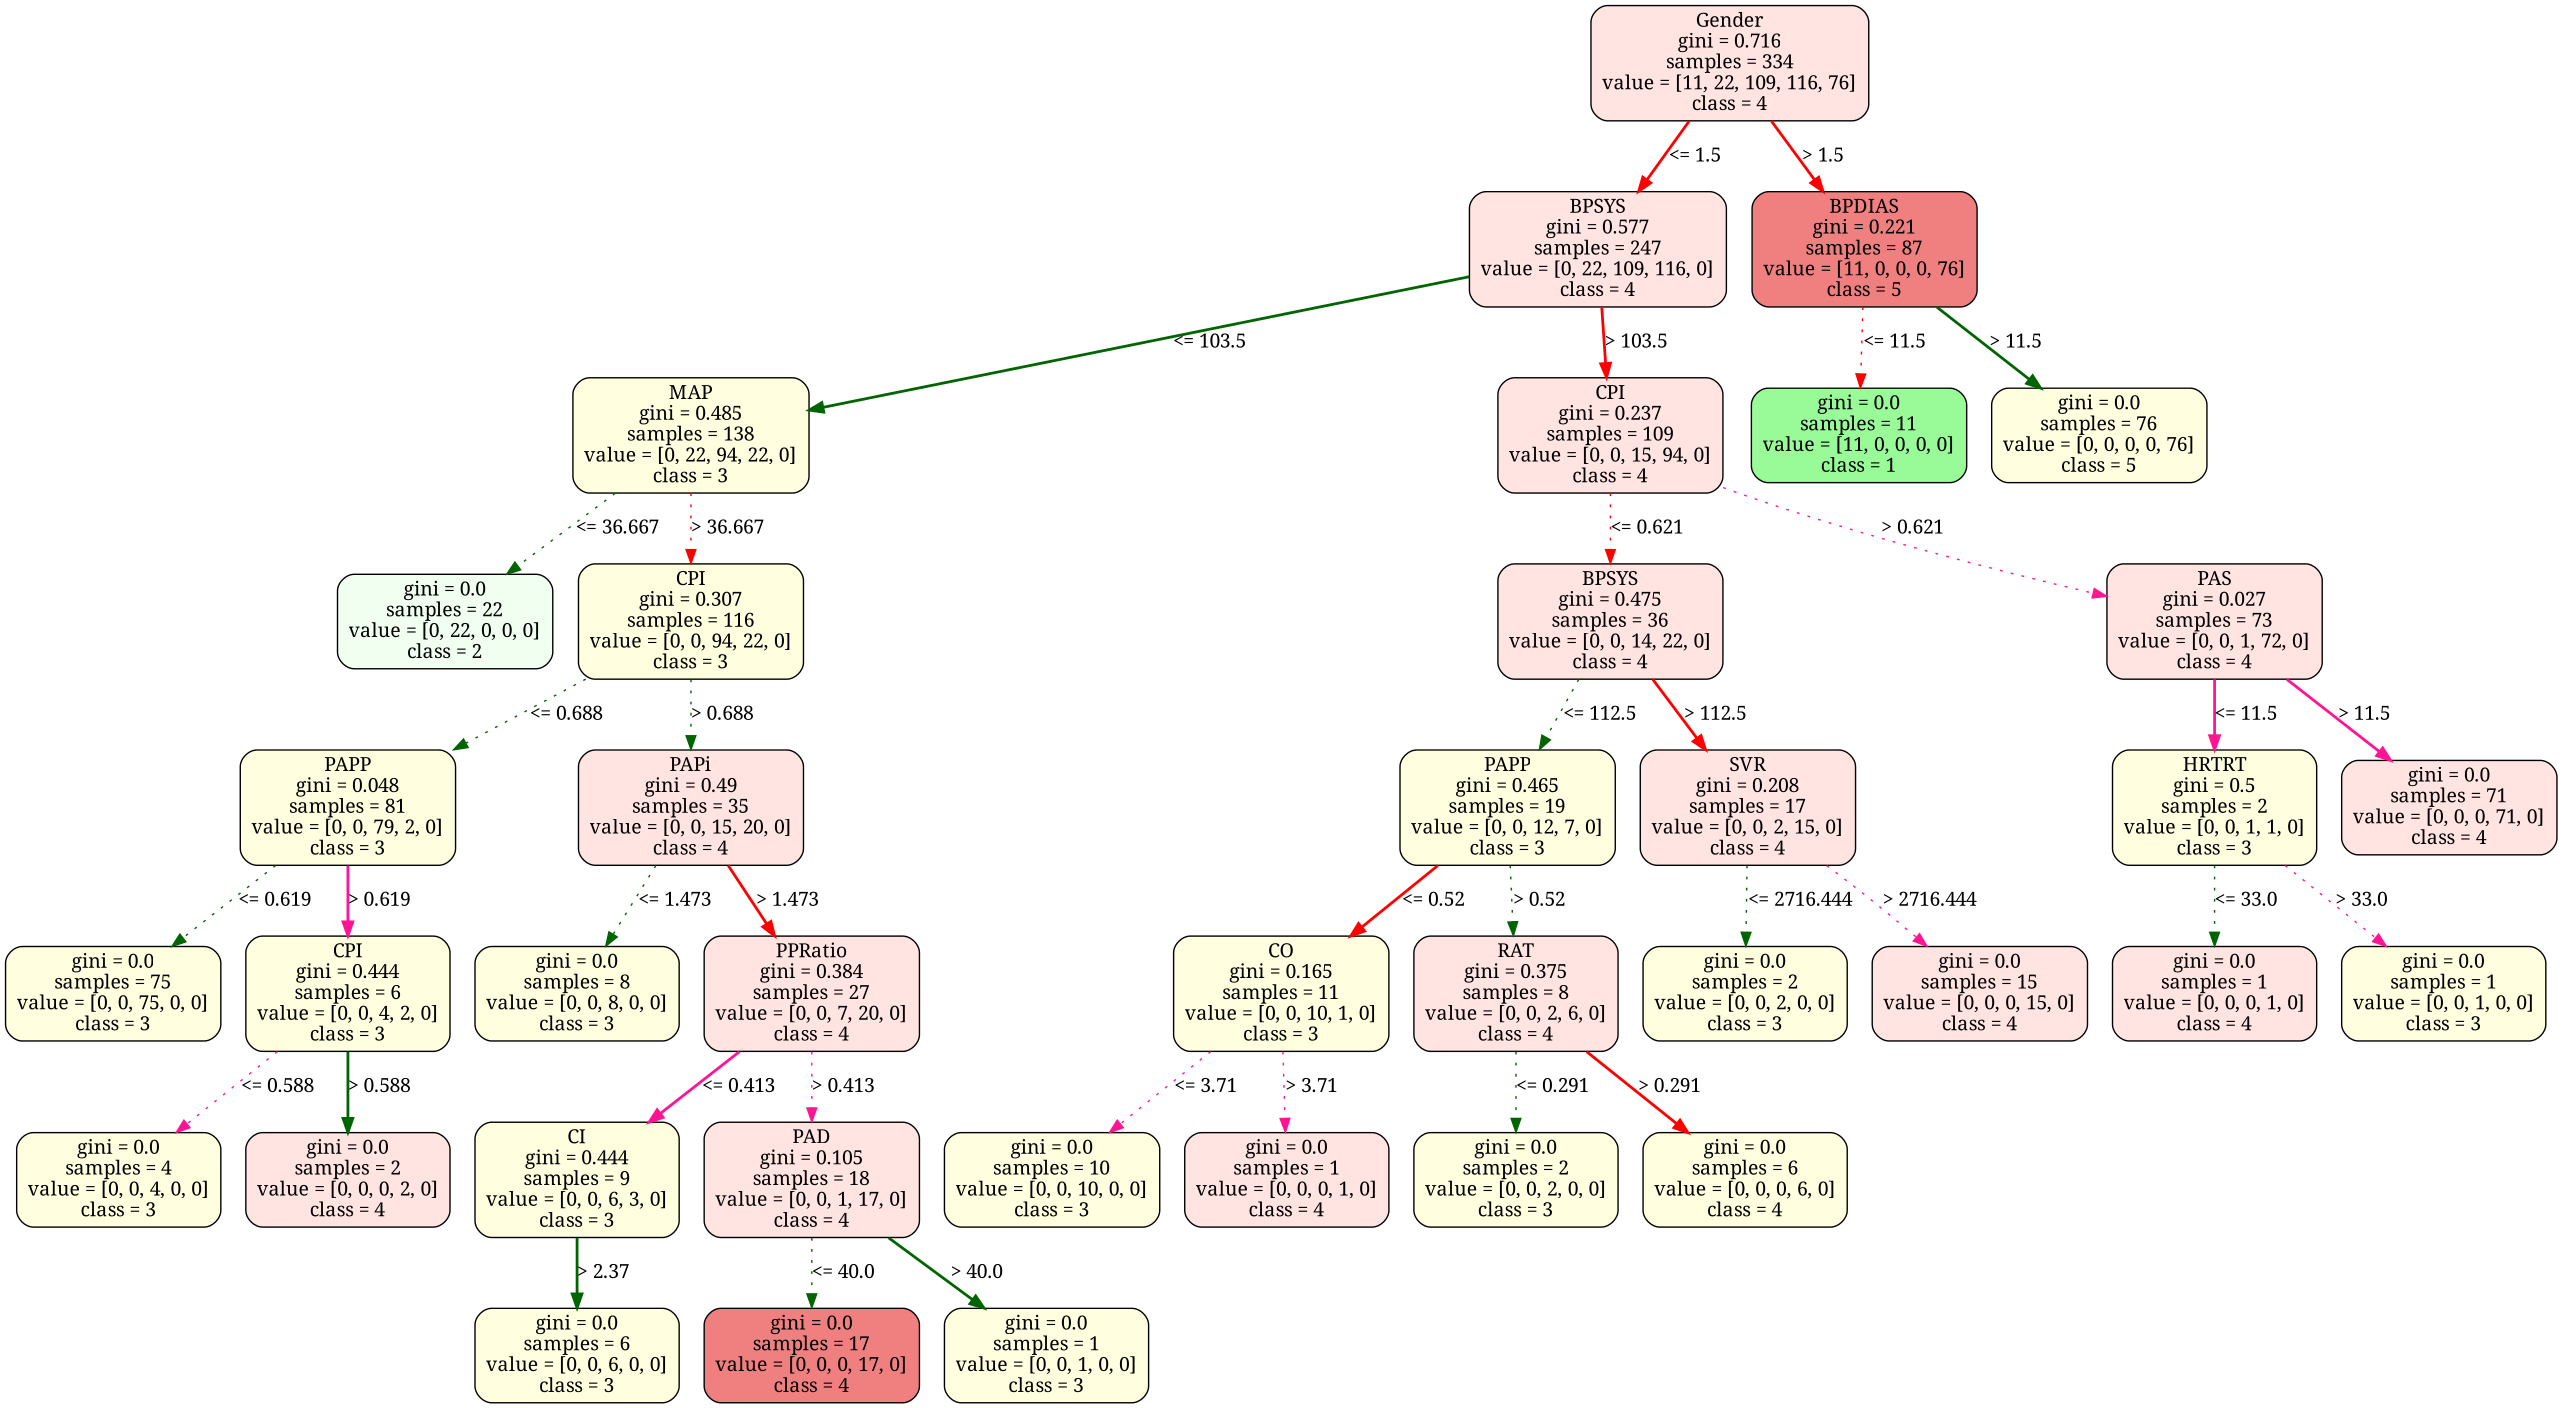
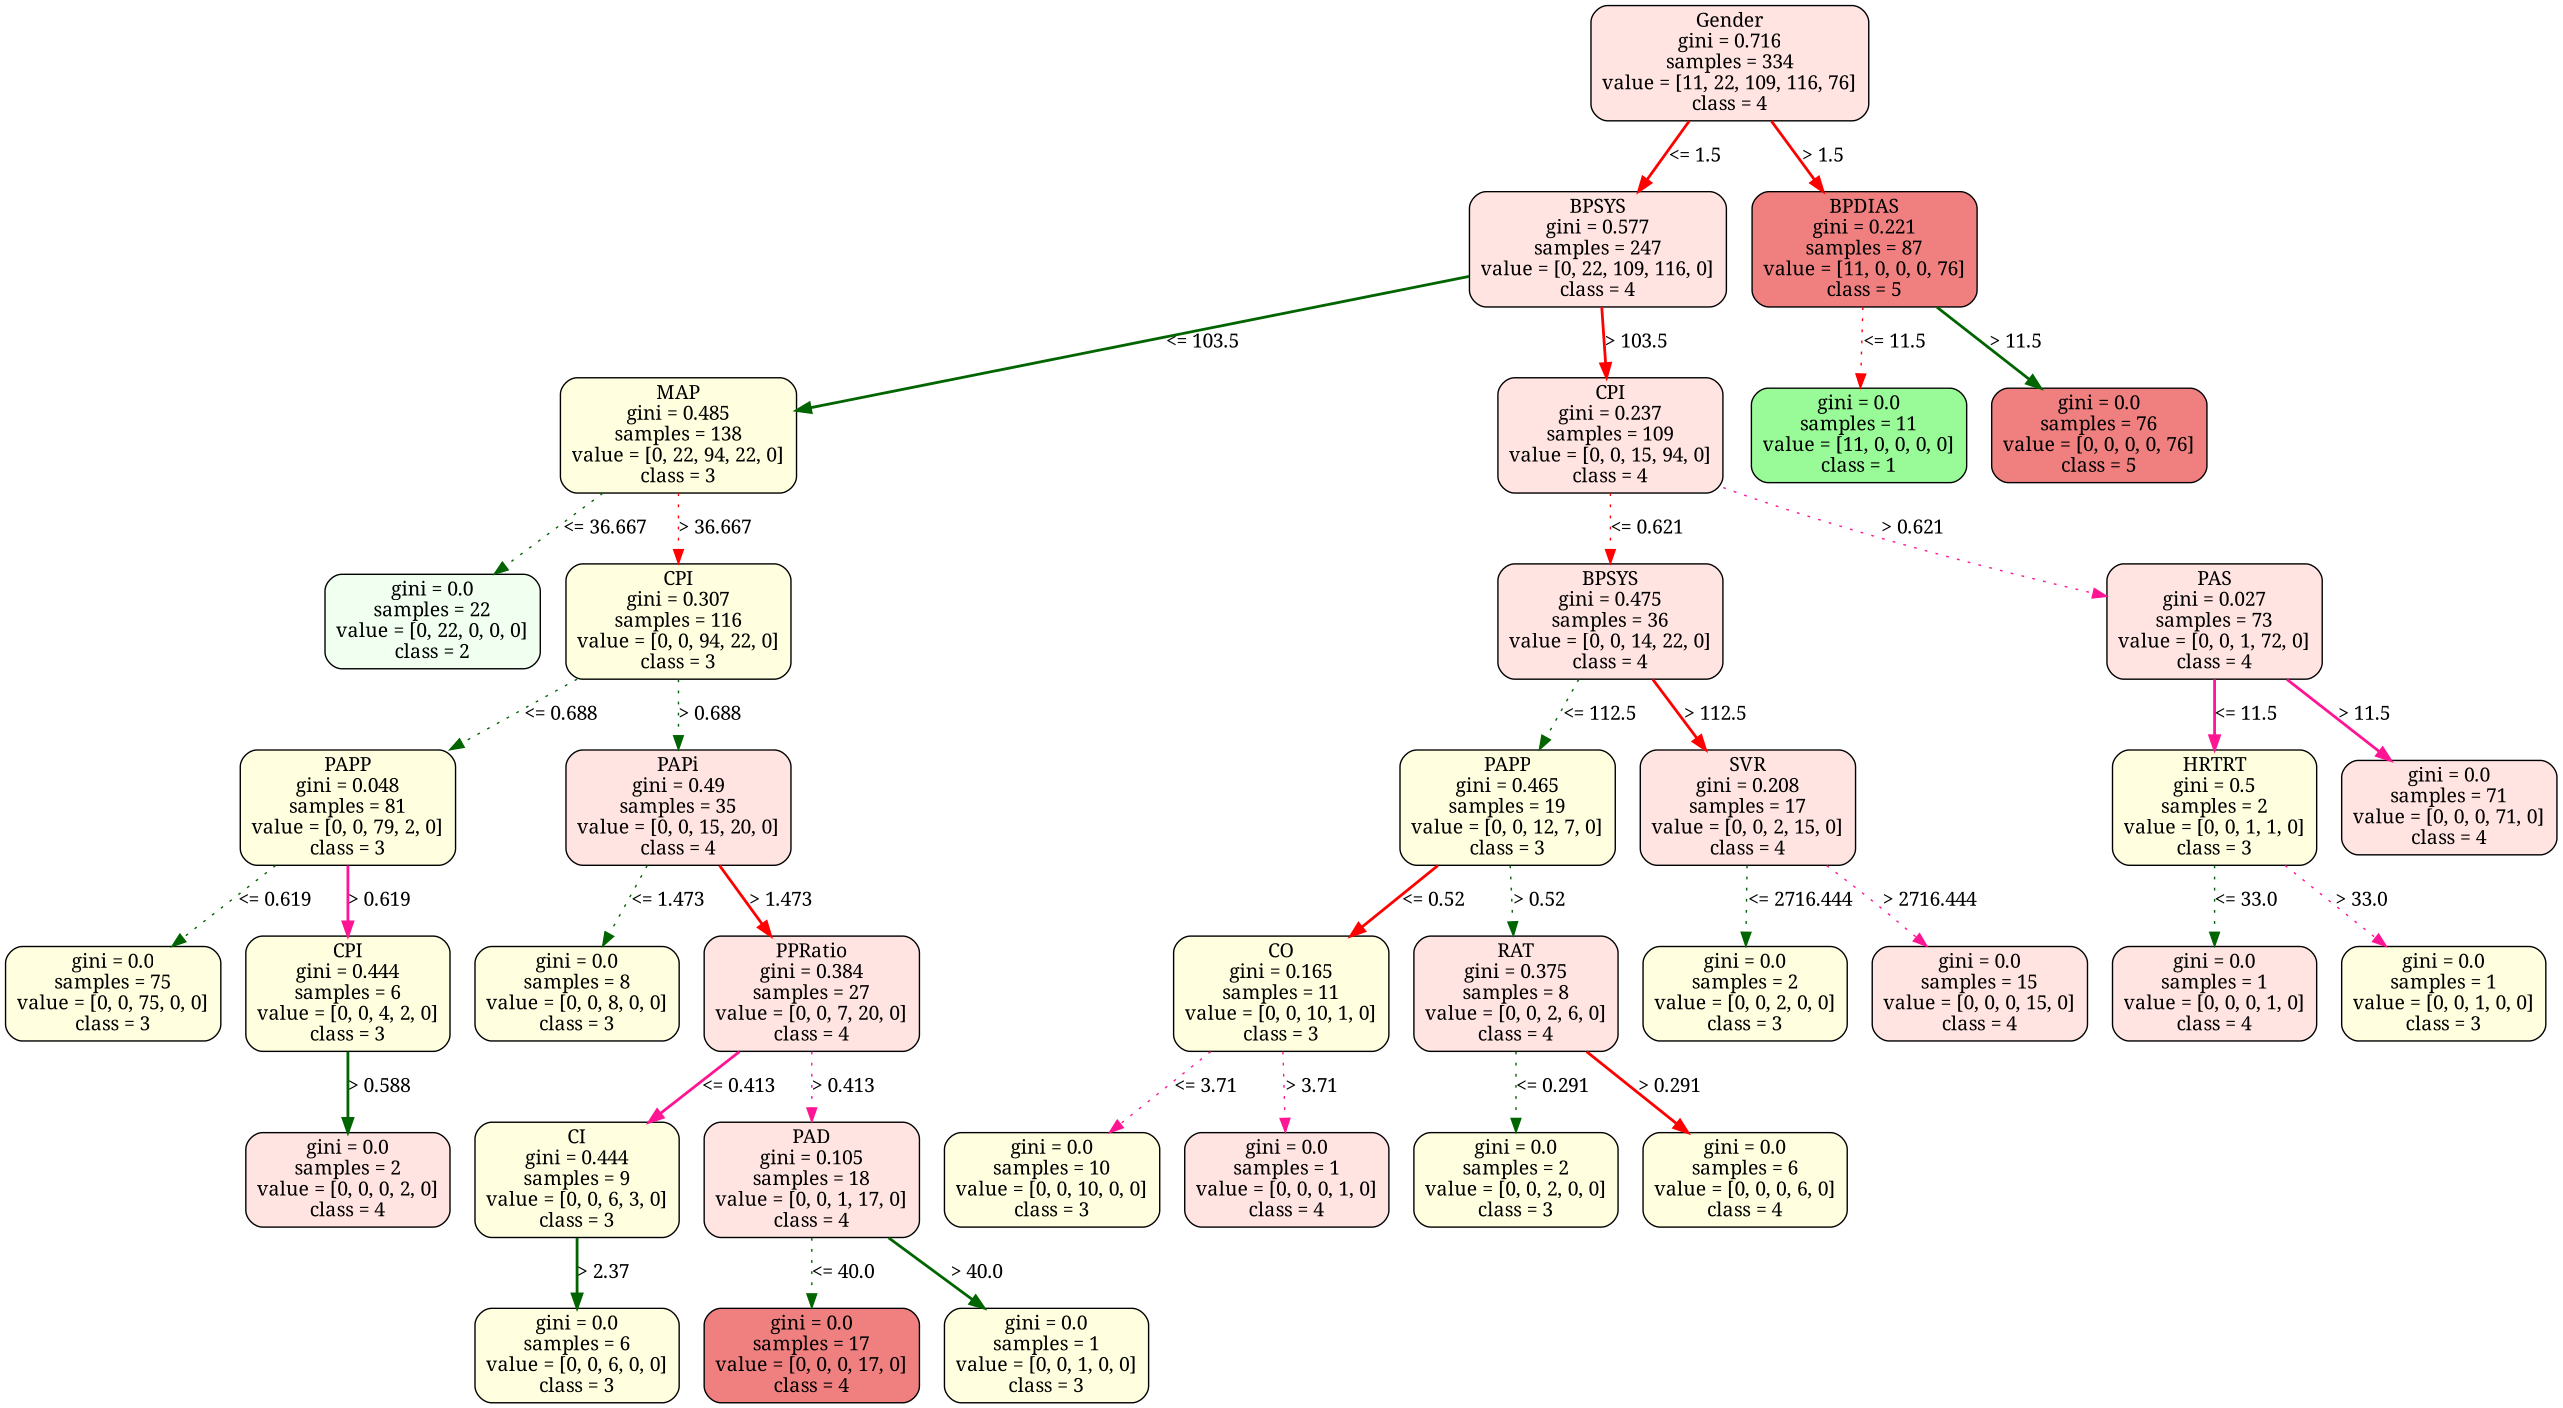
node "gini = 0.0 samples = 76 value = [0, 0, 0, 0, 76] class = 5": fillcolor lightyellow -> lightcoral
node "gini = 0.0 samples = 4 value = [0, 0, 4, 0, 0] class = 3": removed
